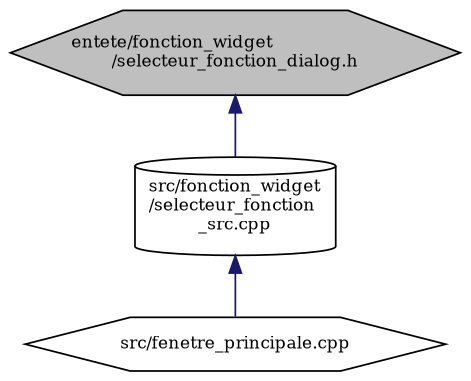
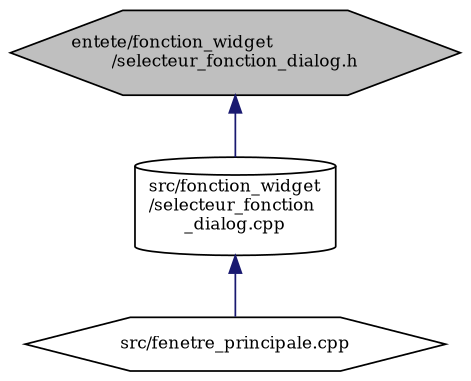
node "src/fonction_widget /selecteur_fonction _src.cpp": label "src/fonction_widget /selecteur_fonction _src.cpp" -> "src/fonction_widget /selecteur_fonction _dialog.cpp"
